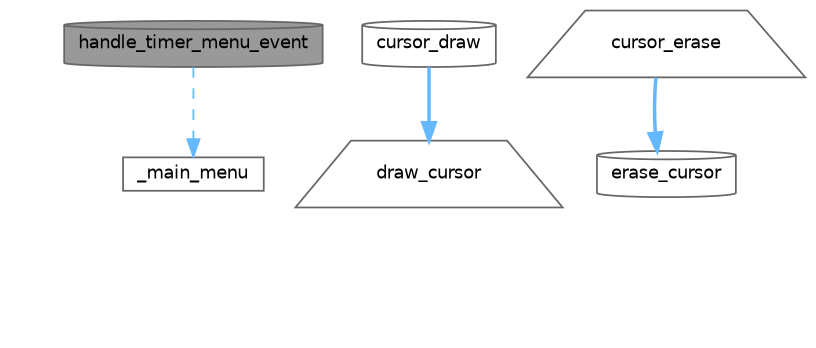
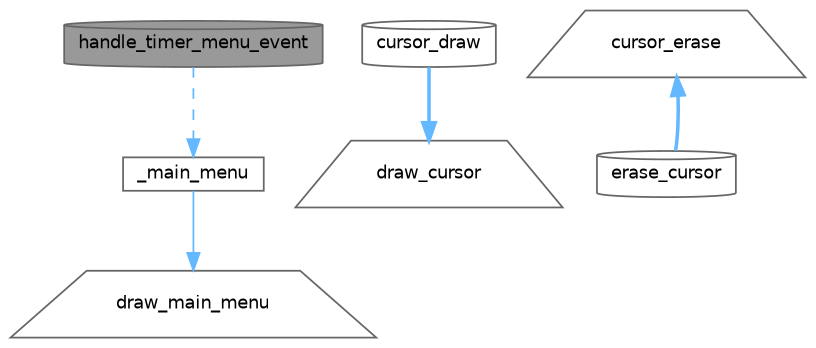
edge "cursor_erase" -> "erase_cursor": reversed
node "draw_main_menu": added
